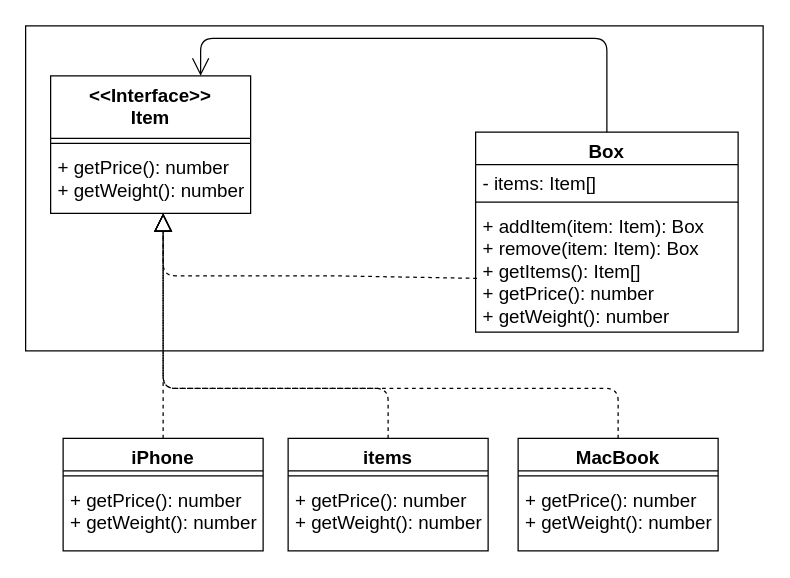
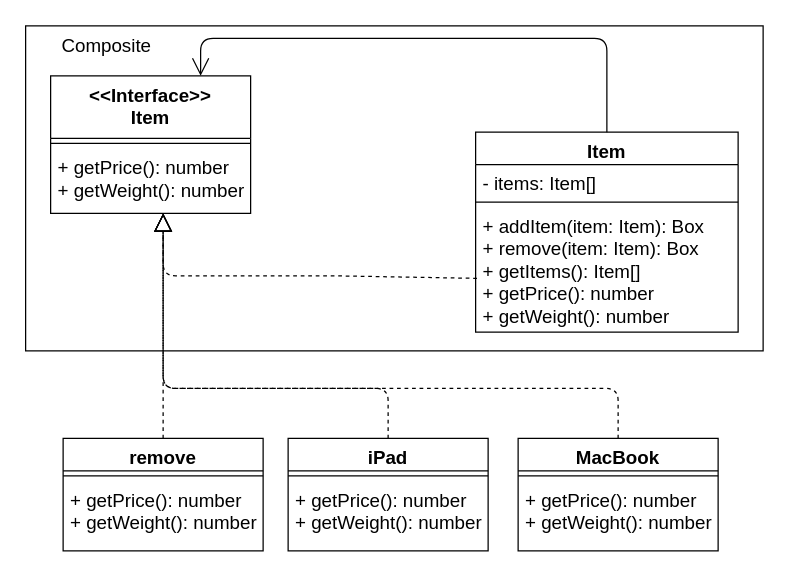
node "Composite": added
node "Box": label "Box" -> "Item"
node "iPhone": label "iPhone" -> "remove"
node "items": label "items" -> "iPad"
